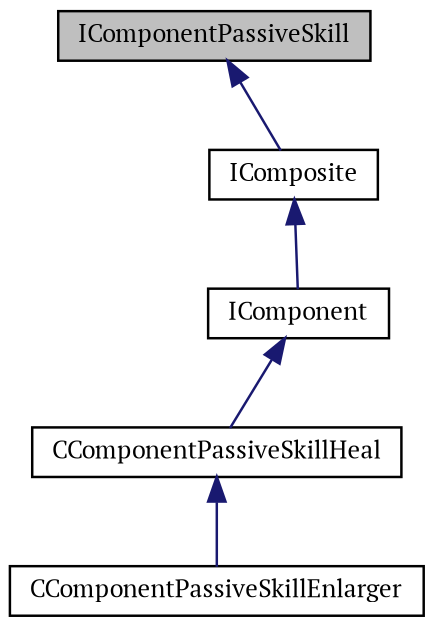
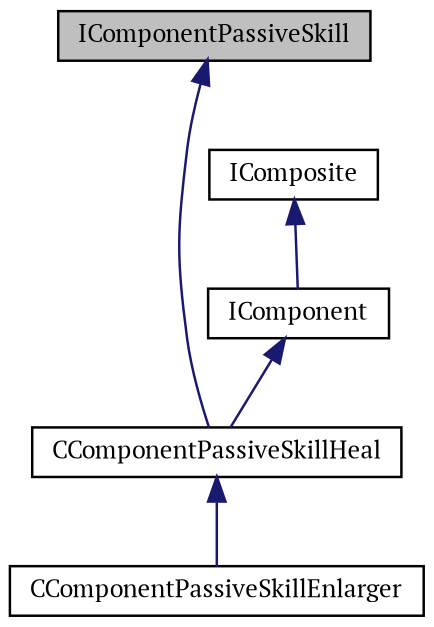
edge "IComposite" -> "IComponentPassiveSkill": now "CComponentPassiveSkillHeal" -> "IComponentPassiveSkill"
